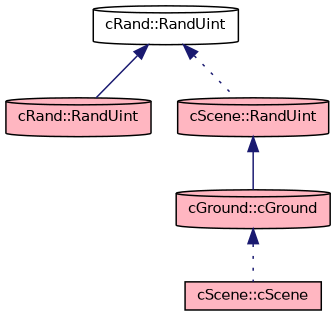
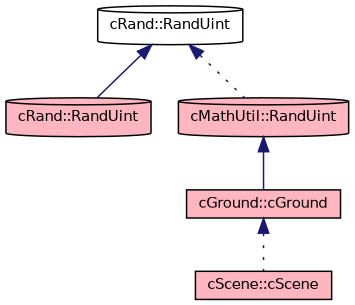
node "cScene::RandUint": label "cScene::RandUint" -> "cMathUtil::RandUint"
node "cGround::cGround": shape cylinder -> box
